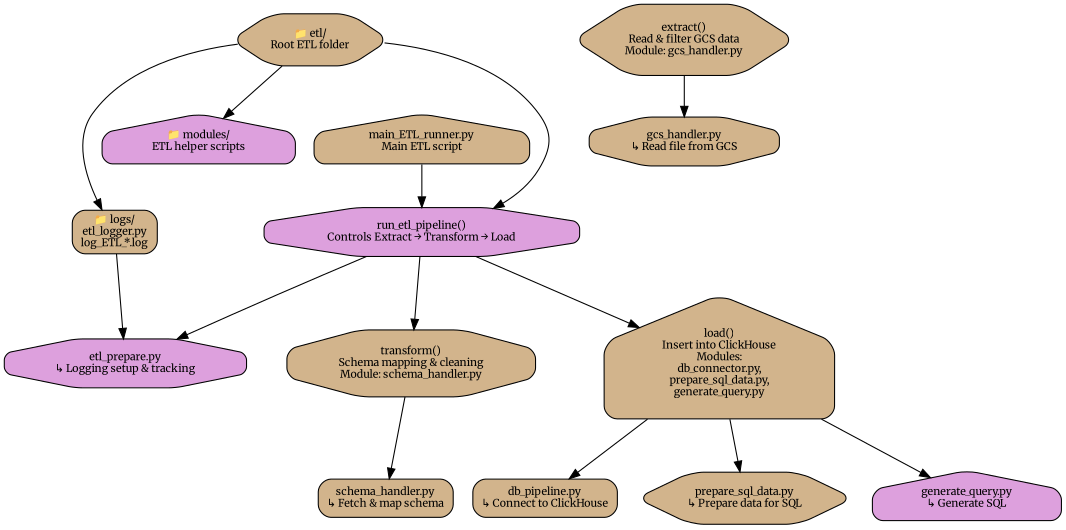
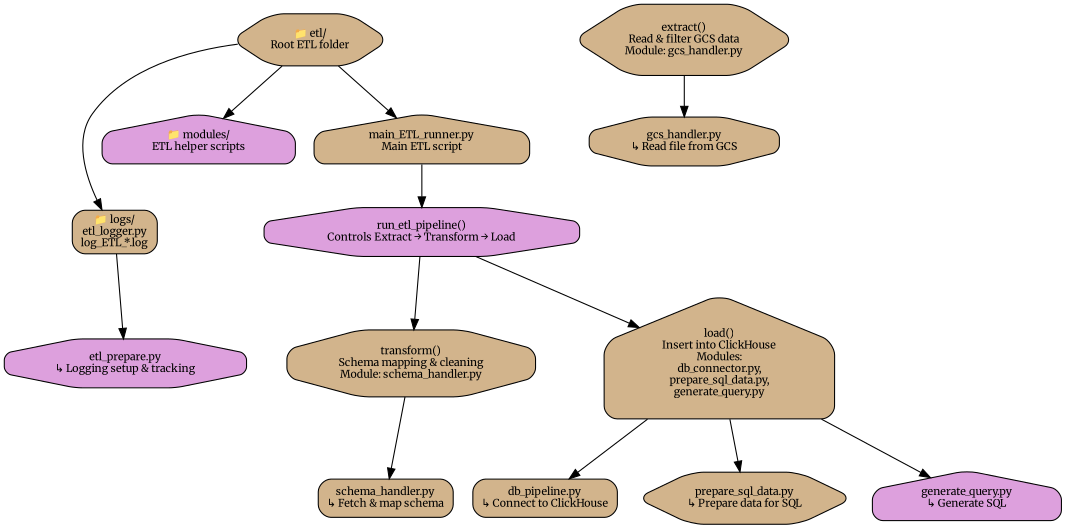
edge "📁 etl/ Root ETL folder" -> "run_etl_pipeline() Controls Extract → Transform → Load": now "📁 etl/ Root ETL folder" -> "main_ETL_runner.py Main ETL script"
edge "run_etl_pipeline() Controls Extract → Transform → Load" -> "etl_prepare.py ↳ Logging setup & tracking": removed
